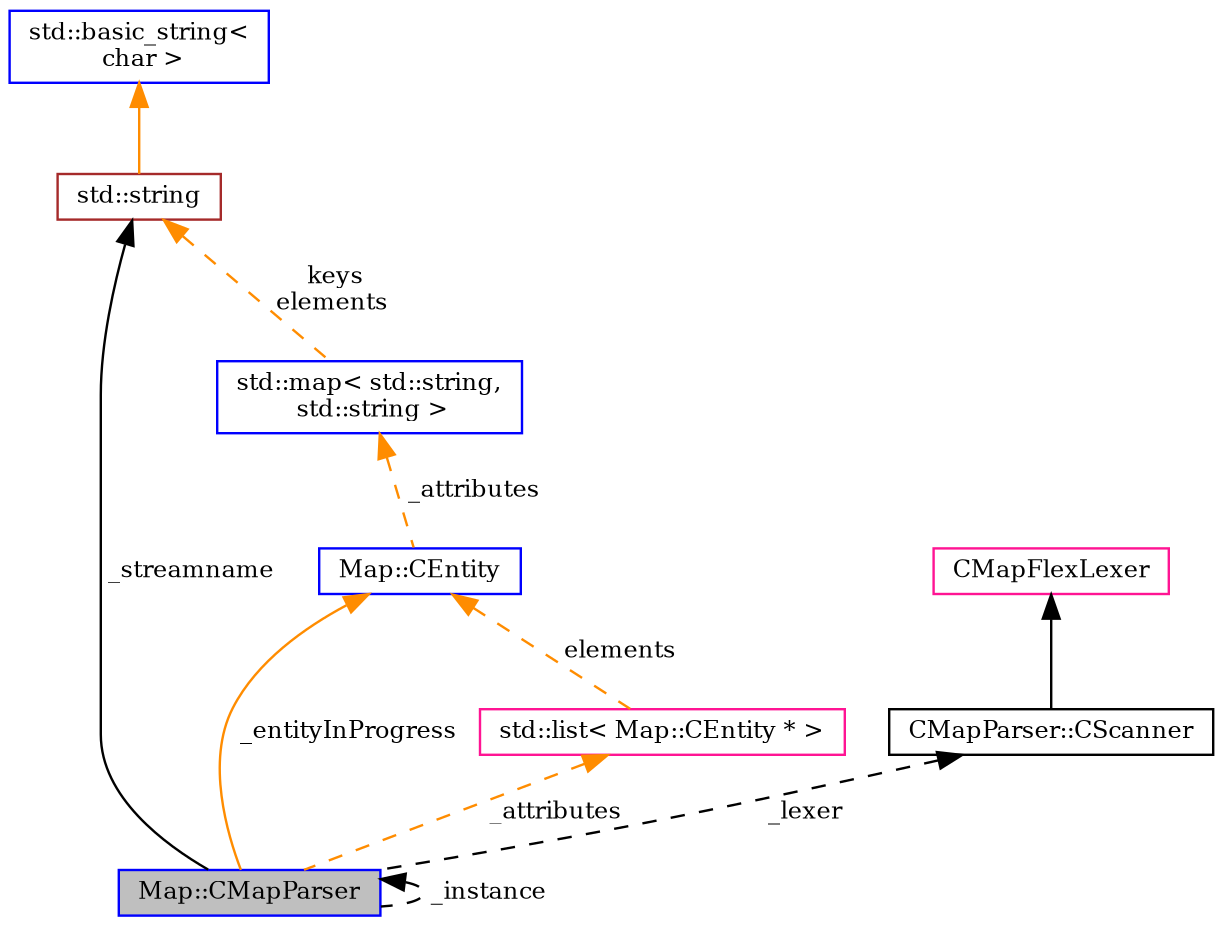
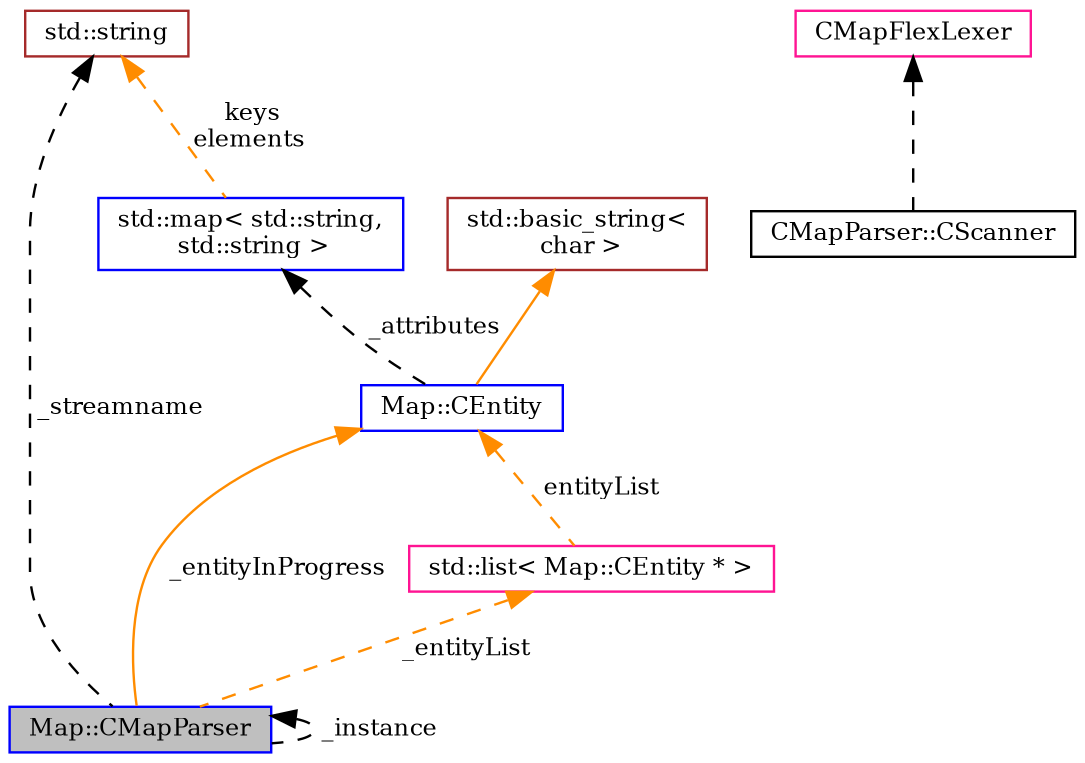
node "std::basic_string< char >": color blue -> brown
edge "std::string" -> "std::basic_string< char >": now "Map::CEntity" -> "std::basic_string< char >"
edge "Map::CEntity" -> "std::map< std::string, std::string >": color darkorange -> black
edge "Map::CMapParser" -> "std::string": style solid -> dashed
edge "std::list< Map::CEntity * >" -> "Map::CEntity": label " elements" -> " entityList"
edge "CMapParser::CScanner" -> "CMapFlexLexer": style solid -> dashed
edge "Map::CMapParser" -> "std::list< Map::CEntity * >": label " _attributes" -> " _entityList"
edge "Map::CMapParser" -> "CMapParser::CScanner": removed, label "_lexer"
